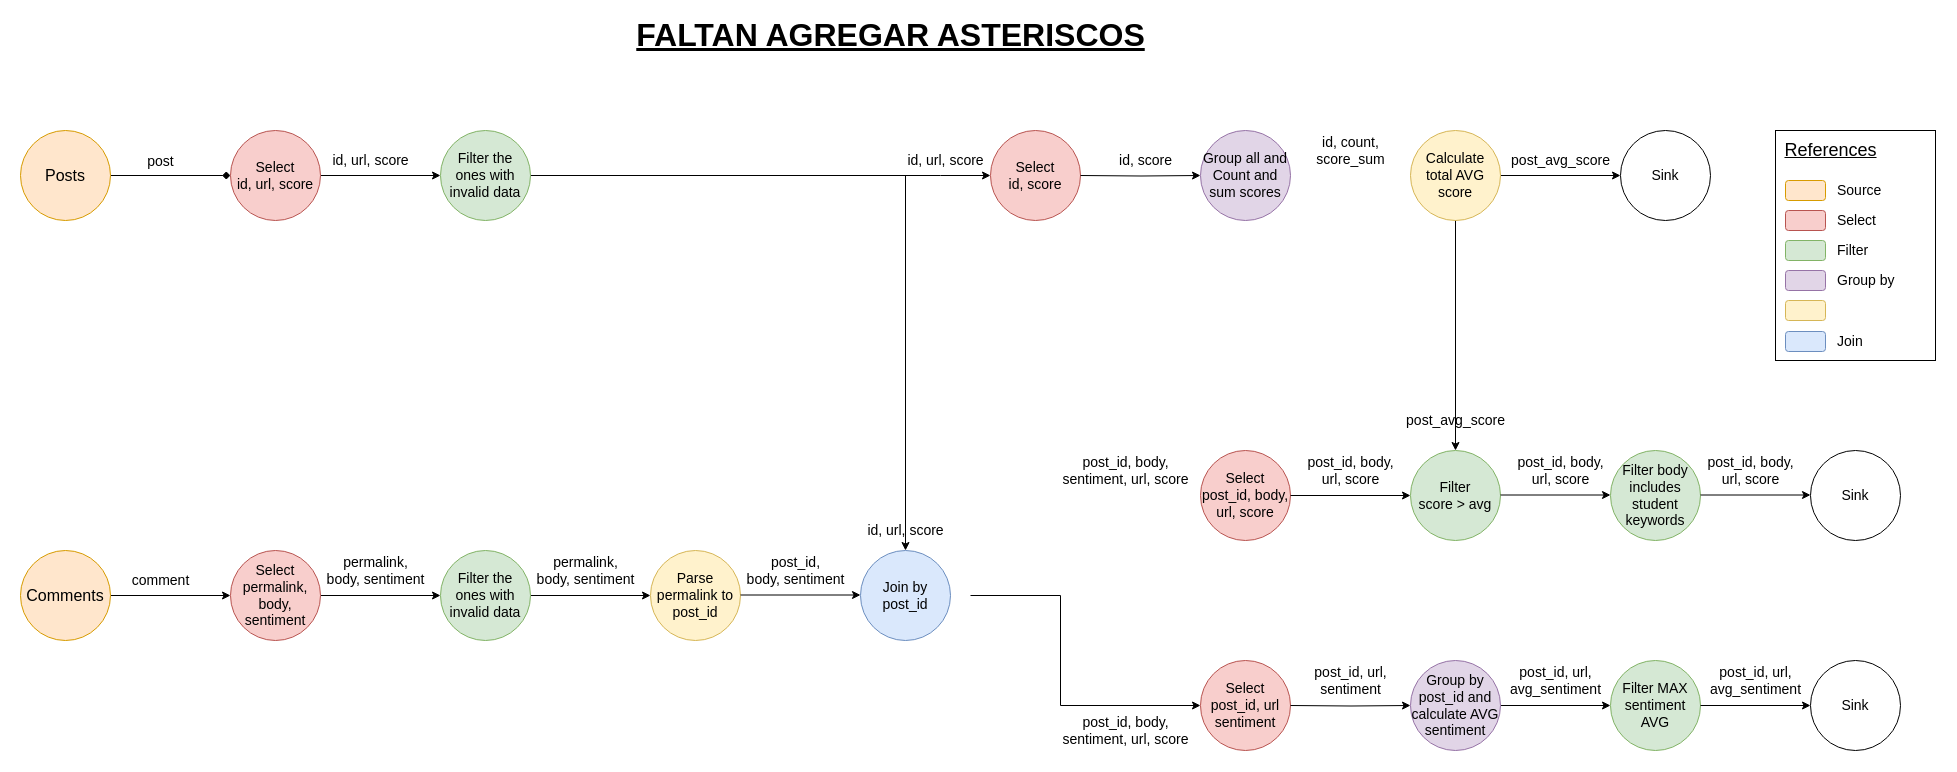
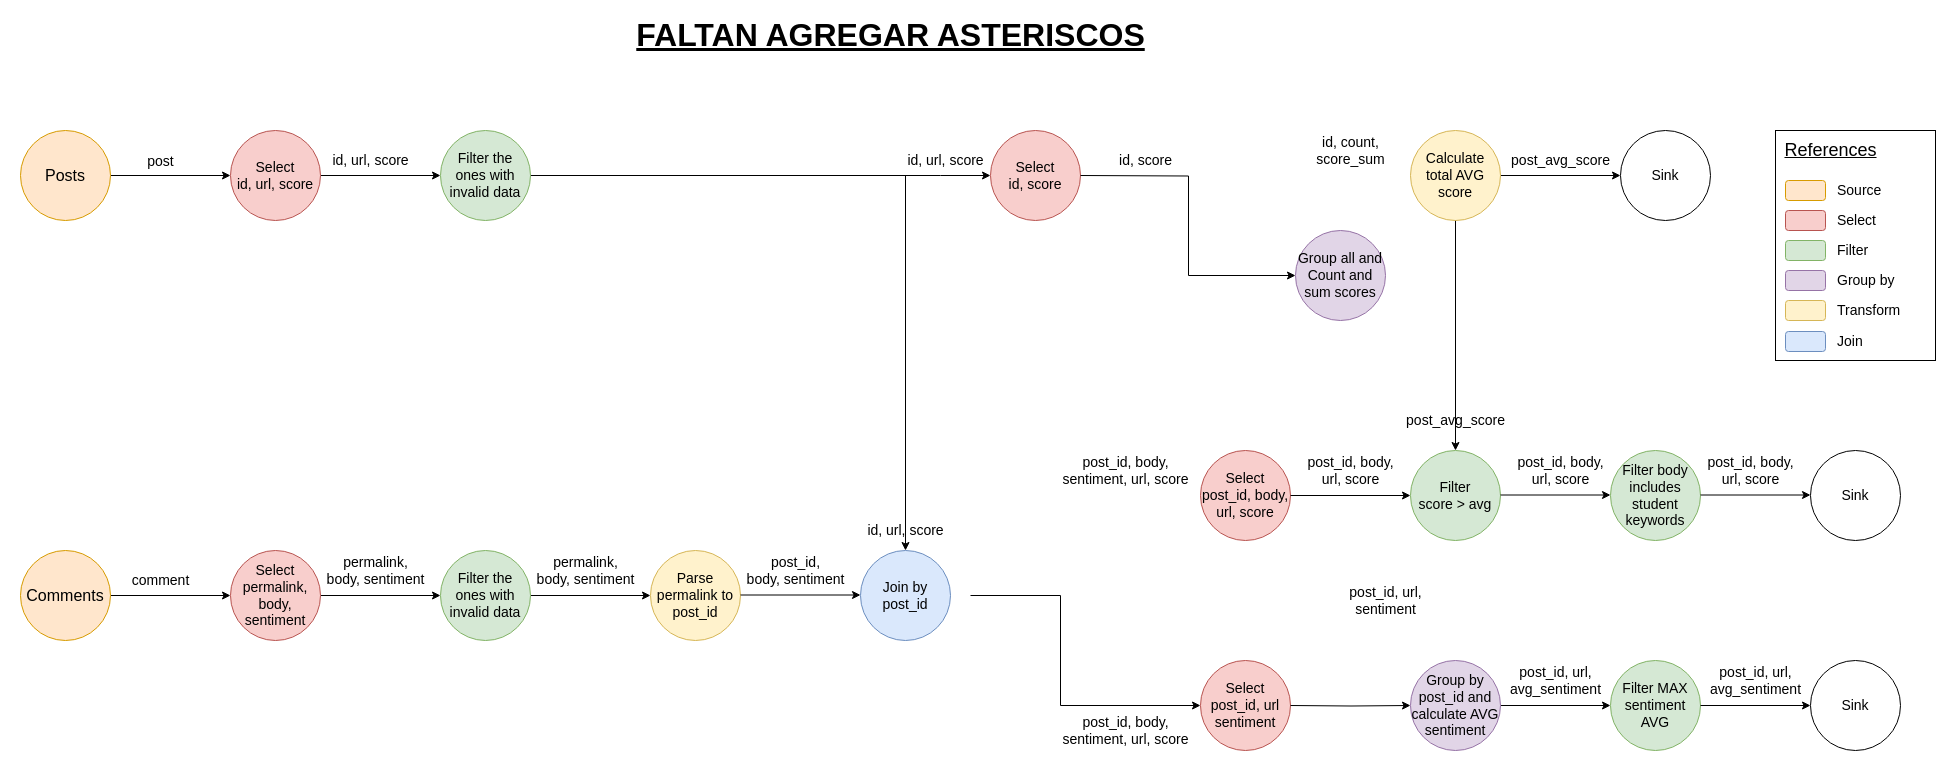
edge "Posts" -> "Select id, url, score": arrowhead diamond -> classic
node "Group all and Count and sum scores": moved (1246, 176) -> (1341, 276)
node "Transform": added
node "post_id, url, sentiment": moved (1351, 681) -> (1386, 601)
